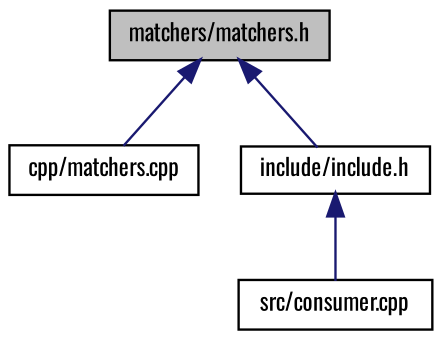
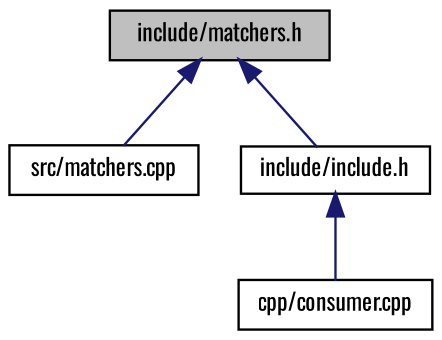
node "matchers/matchers.h": label "matchers/matchers.h" -> "include/matchers.h"
node "cpp/matchers.cpp": label "cpp/matchers.cpp" -> "src/matchers.cpp"
node "src/consumer.cpp": label "src/consumer.cpp" -> "cpp/consumer.cpp"
